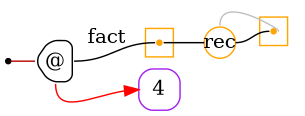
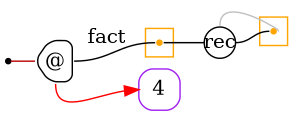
node "rec": color orange -> #000000
